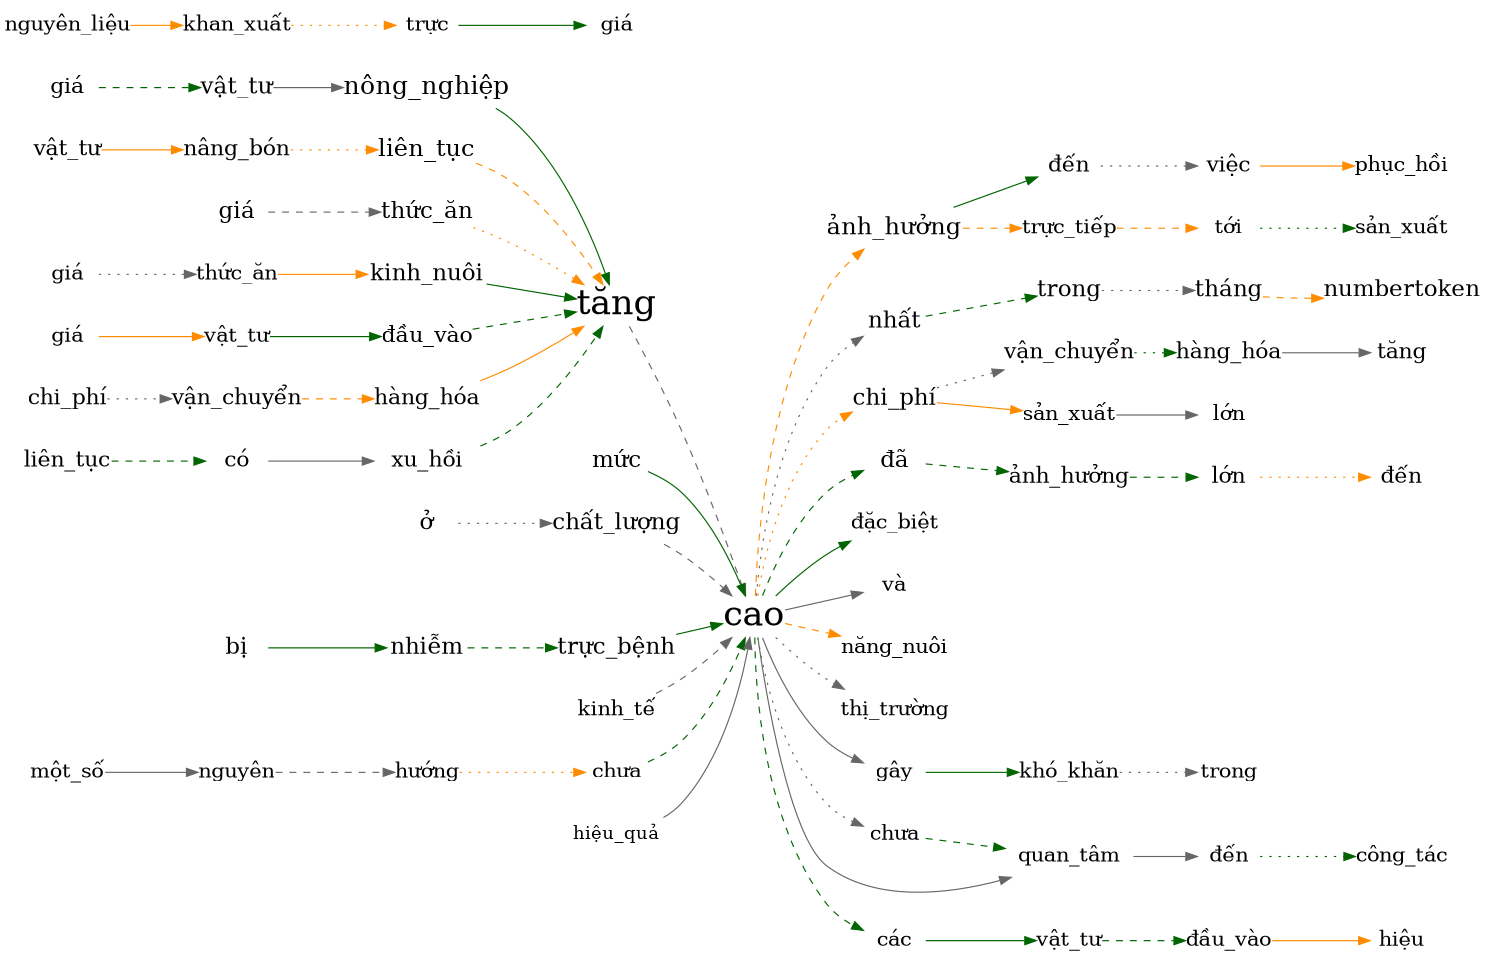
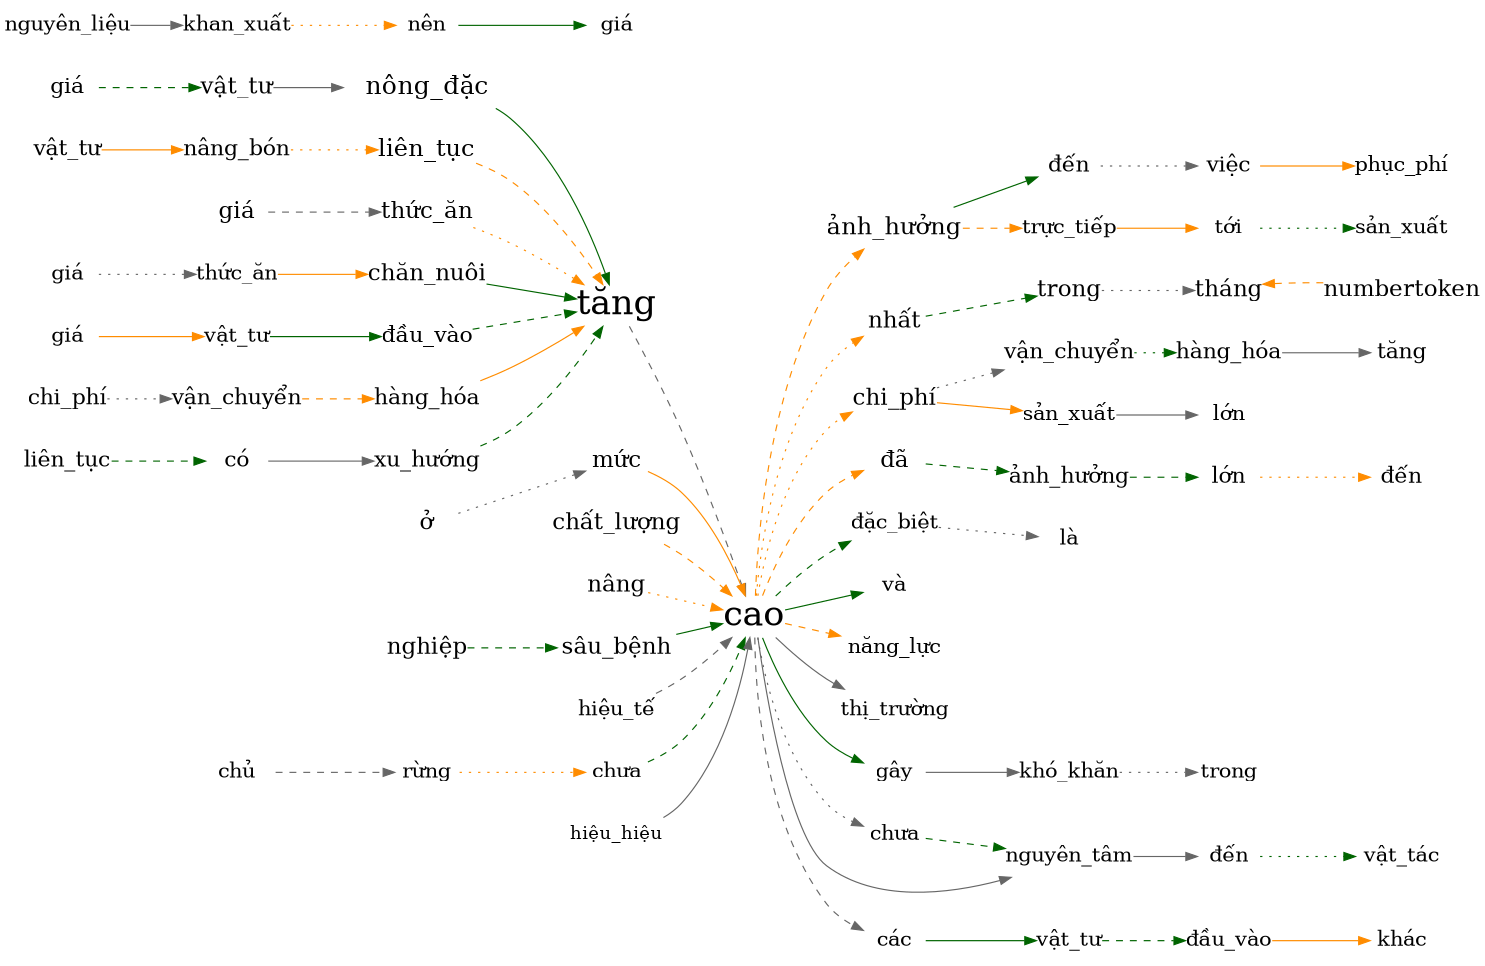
edge "nguyên_liệu" -> "khan_xuất": color darkorange -> gray40
node "trực": label "trực" -> "nên"
node "nông_nghiệp": label "nông_nghiệp" -> "nông_đặc"
node "phục_hồi": label "phục_hồi" -> "phục_phí"
edge "trực_tiếp" -> "tới": style dashed -> solid
node "kinh_nuôi": label "kinh_nuôi" -> "chăn_nuôi"
edge "tháng" -> "numbertoken": reversed
edge "cao" -> "nhất": color gray40 -> darkorange
node "xu_hồi": label "xu_hồi" -> "xu_hướng"
edge "mức" -> "cao": color darkgreen -> darkorange
edge "ở" -> "chất_lượng": now "ở" -> "mức"
edge "cao" -> "đã": color darkgreen -> darkorange
node "là": added
edge "chất_lượng" -> "cao": color gray40 -> darkorange
edge "cao" -> "đặc_biệt": style solid -> dashed
node "nâng": added
edge "cao" -> "và": color gray40 -> darkgreen
node "bị": removed
node "nhiễm": label "nhiễm" -> "nghiệp"
node "trực_bệnh": label "trực_bệnh" -> "sâu_bệnh"
node "năng_nuôi": label "năng_nuôi" -> "năng_lực"
edge "cao" -> "thị_trường": style dotted -> solid
edge "cao" -> "gây": color gray40 -> darkgreen
node "kinh_tế": label "kinh_tế" -> "hiệu_tế"
node "một_số": removed
node "nguyên": label "nguyên" -> "chủ"
node "hướng": label "hướng" -> "rừng"
edge "gây" -> "khó_khăn": color darkgreen -> gray40
edge "cao" -> "các": color darkgreen -> gray40
node "hiệu_quả": label "hiệu_quả" -> "hiệu_hiệu"
node "quan_tâm": label "quan_tâm" -> "nguyên_tâm"
node "công_tác": label "công_tác" -> "vật_tác"
node "hiệu": label "hiệu" -> "khác"
